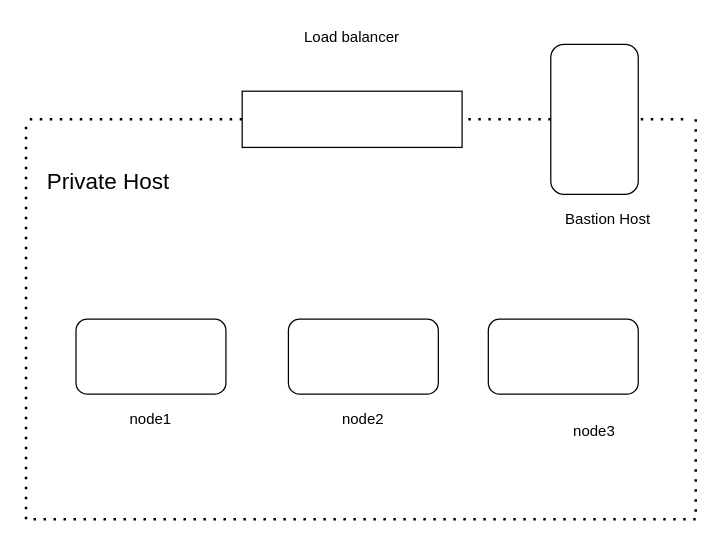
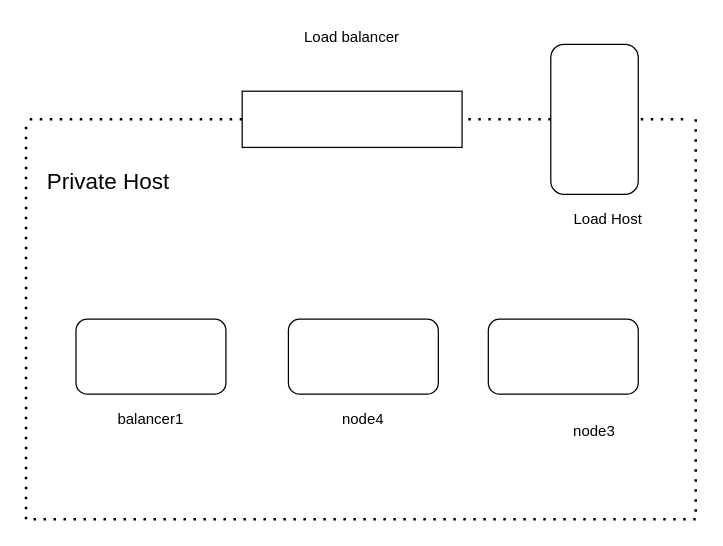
node "Bastion Host": label "Bastion Host" -> "Load Host"
node "node1": label "node1" -> "balancer1"
node "node2": label "node2" -> "node4"
